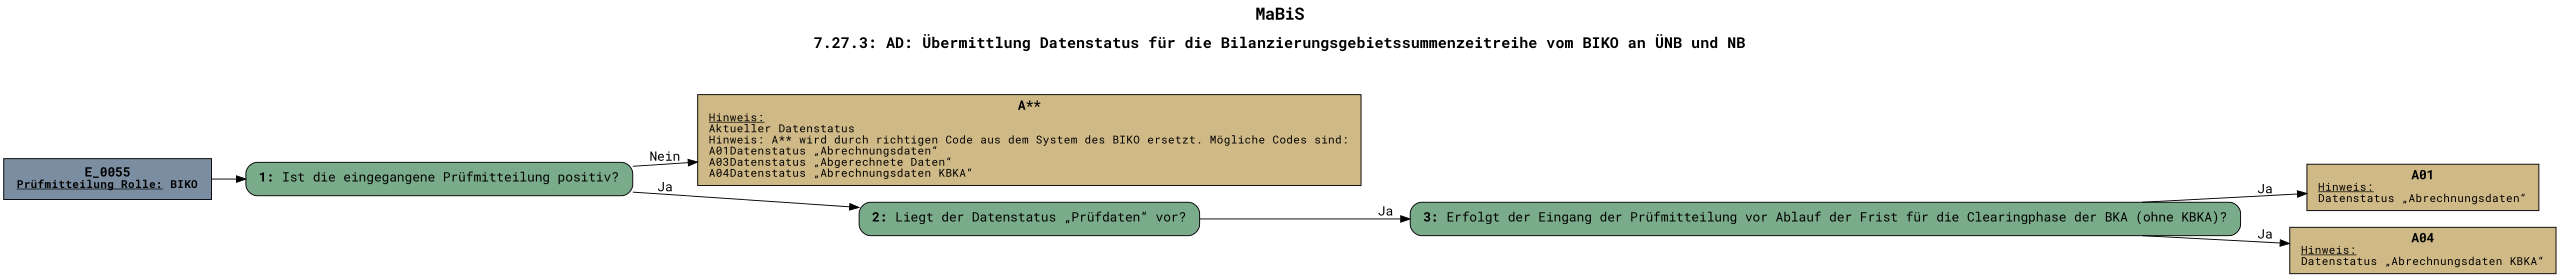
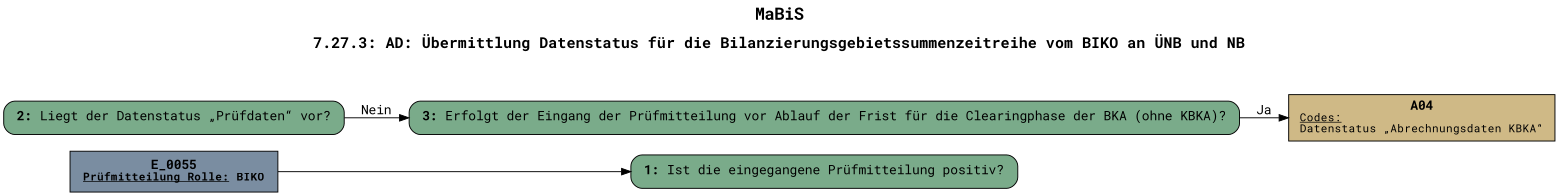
node "A**": removed
node "A01": removed
edge "1:" -> "2:": removed, label "Ja"
edge "2:" -> "3:": label "Ja" -> "Nein"
node "A04": text "Hinweis:" -> "Codes:"
